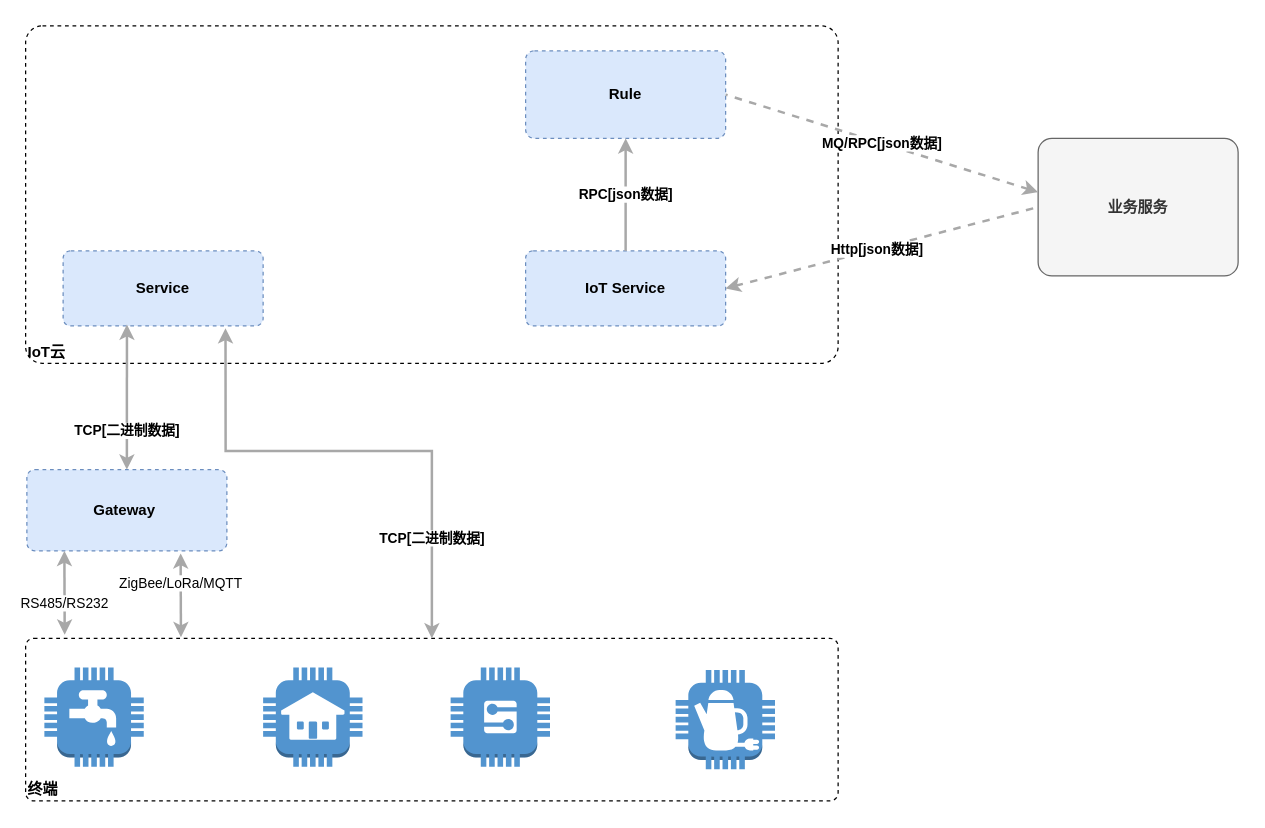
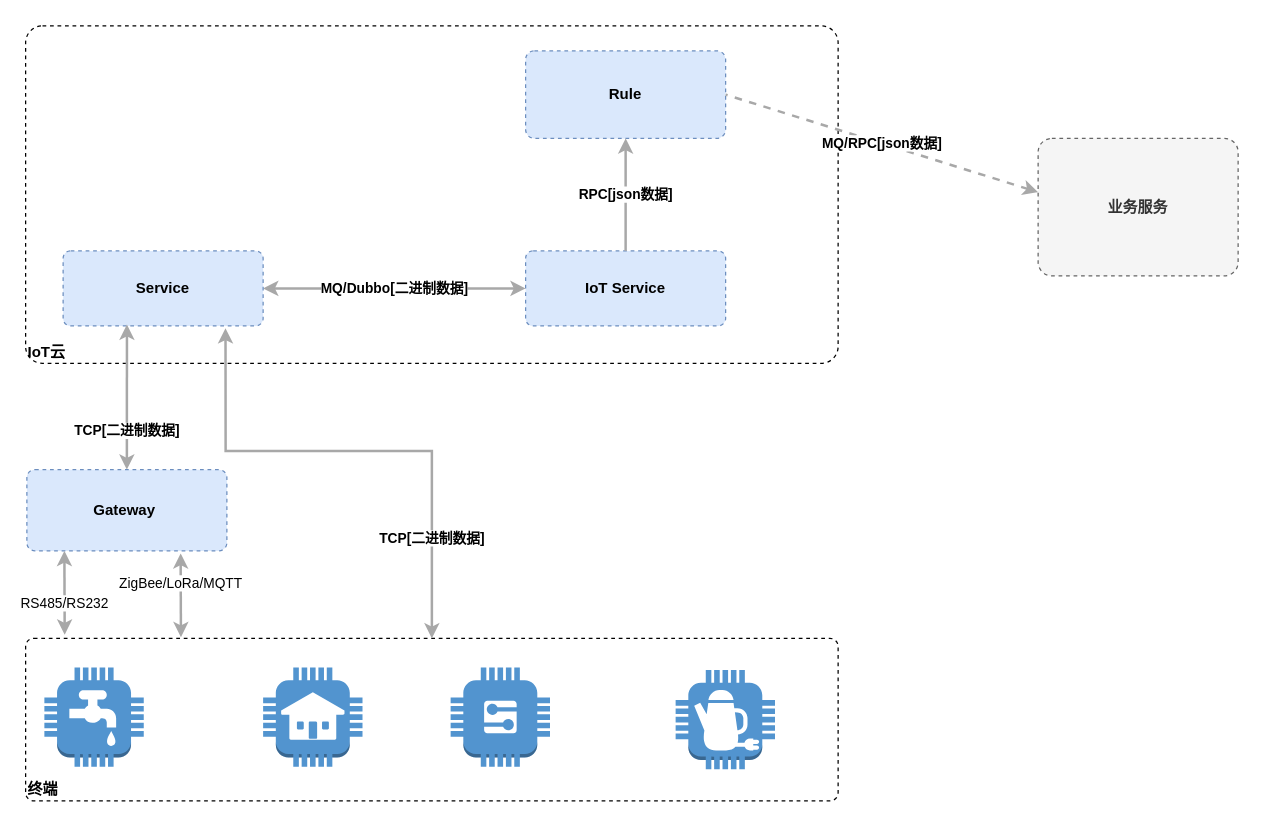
node "业务服务": style solid -> dashed
edge "业务服务" -> "IoT Service": removed, label "Http[json数据]"
edge "Service" -- "IoT Service": added, label "MQ/Dubbo[二进制数据]"
